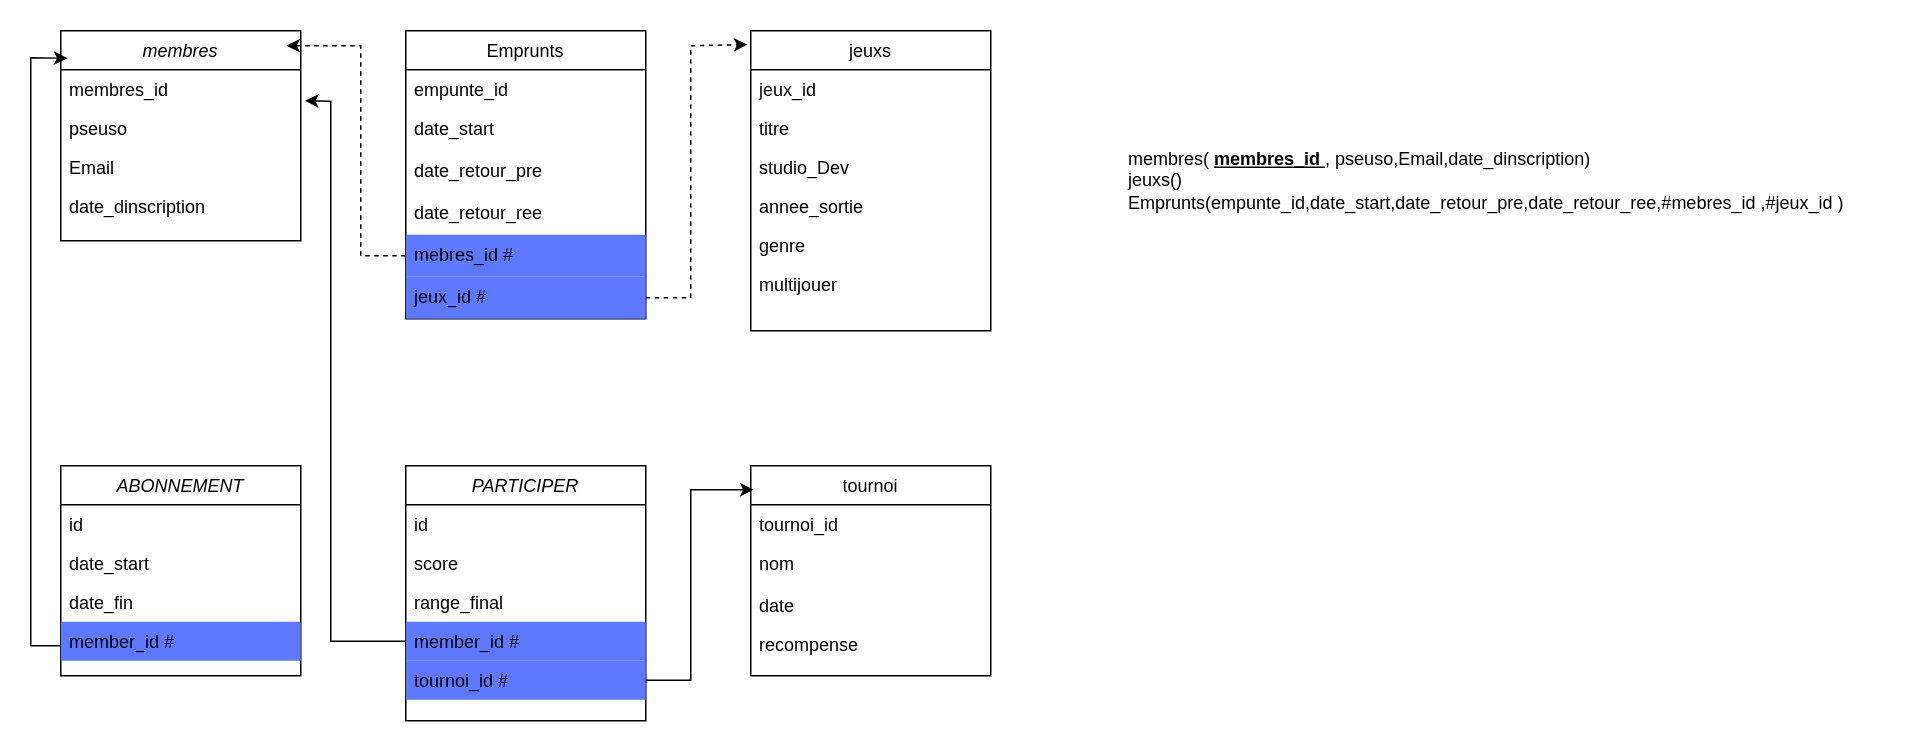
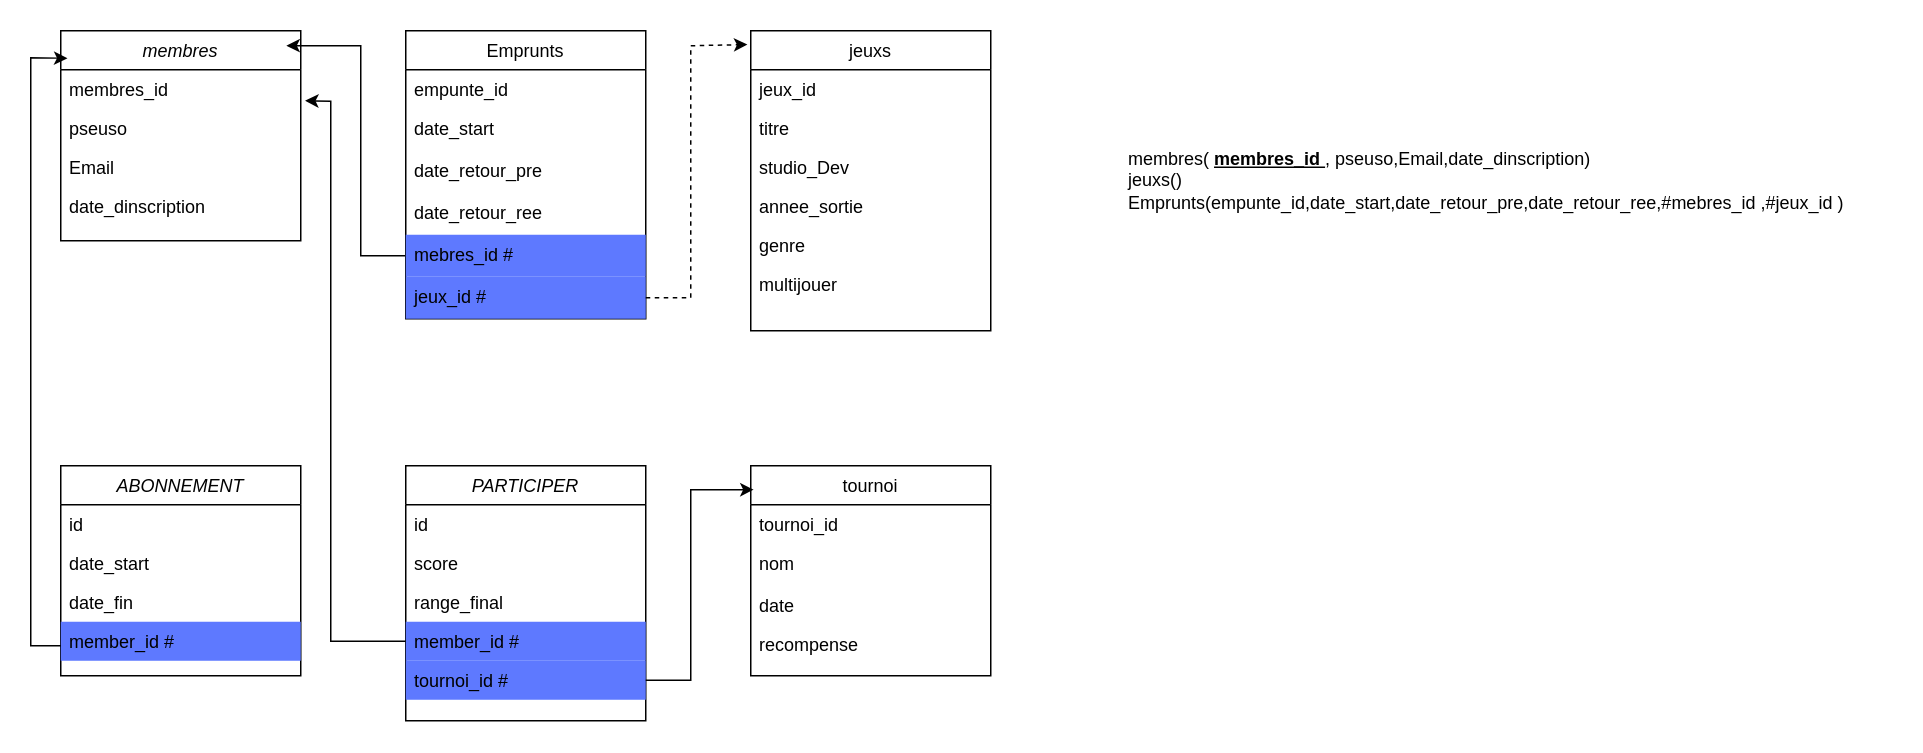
edge "mebres_id #" -> "membres": style dashed -> solid
